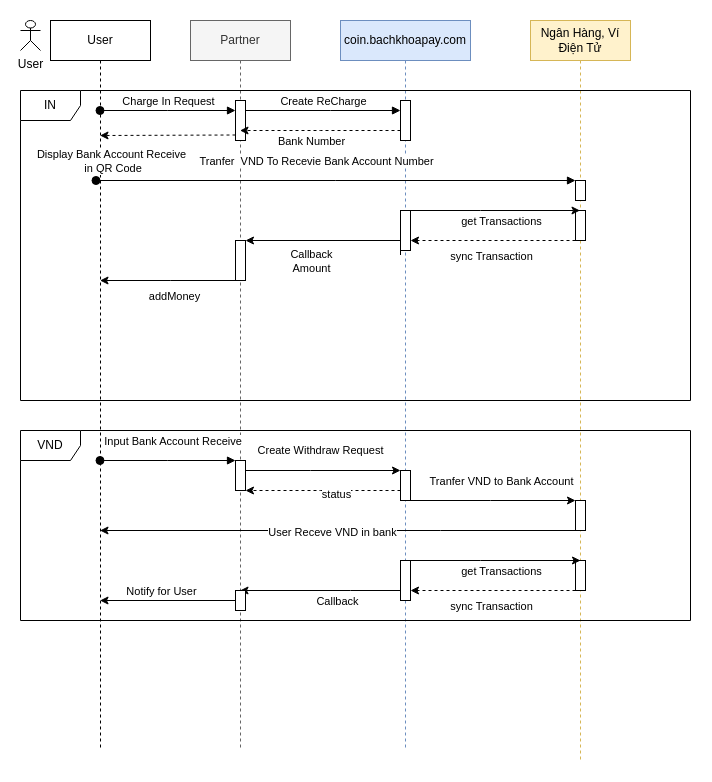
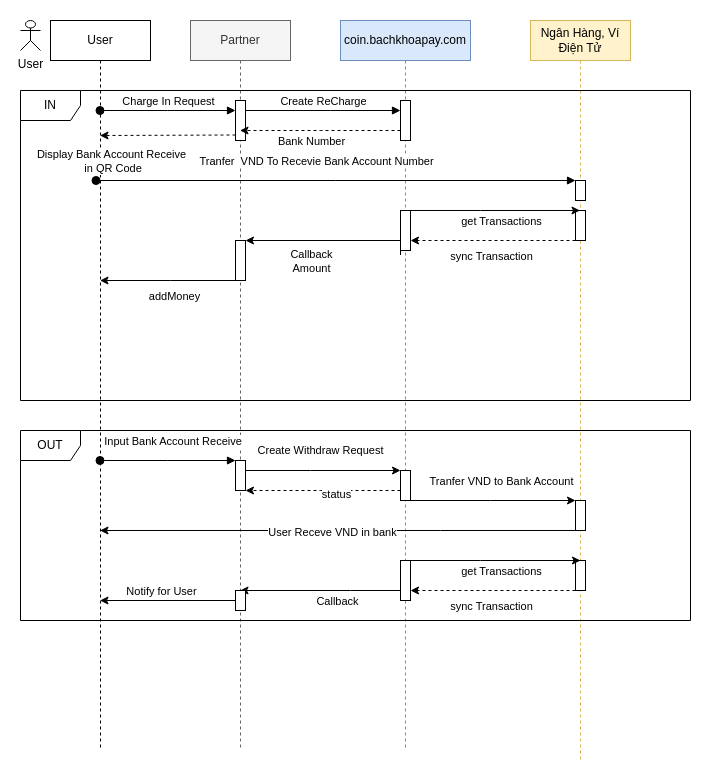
node "VND": label "VND" -> "OUT"
